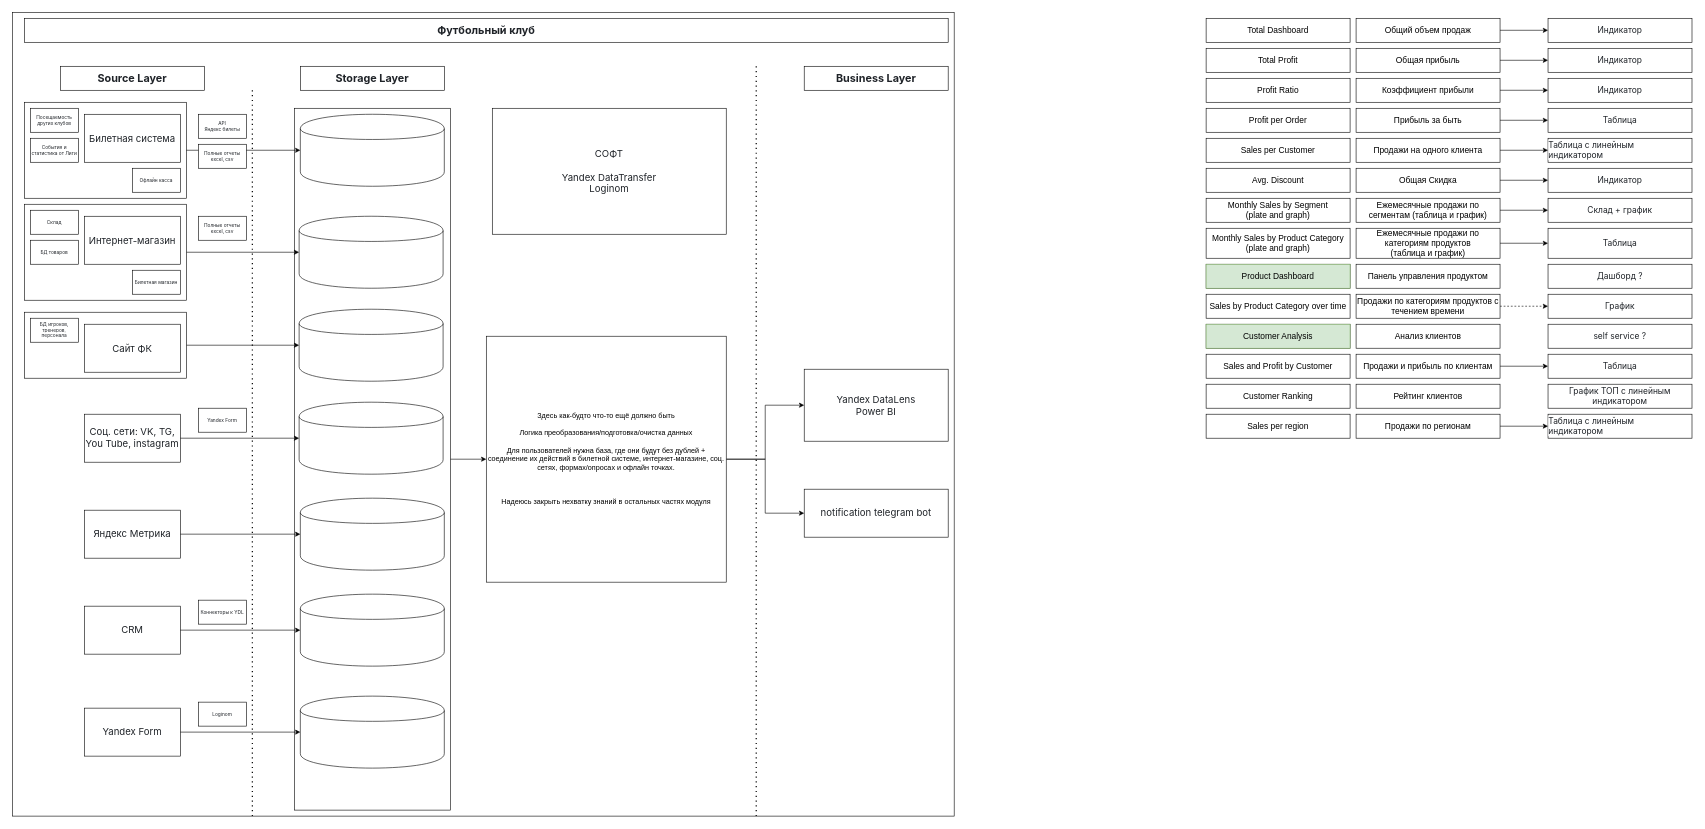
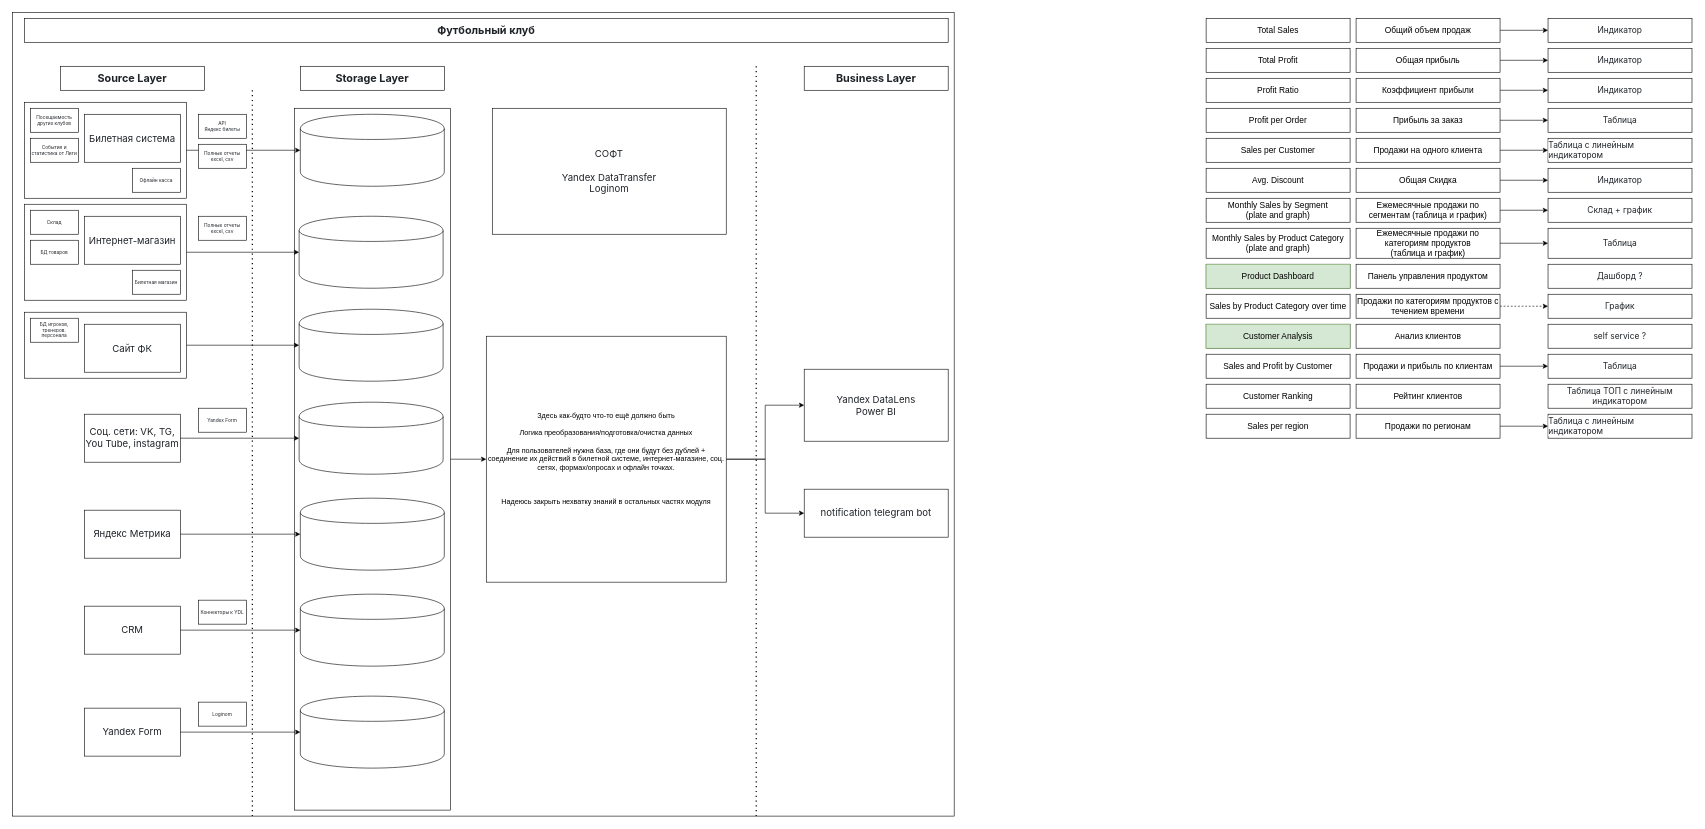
node "Total Dashboard": label "Total Dashboard" -> "Total Sales"
node "Прибыль за быть": label "Прибыль за быть" -> "Прибыль за заказ"
node "График ТОП с линейным индикатором": label "График ТОП с линейным индикатором" -> "Таблица ТОП с линейным индикатором"
